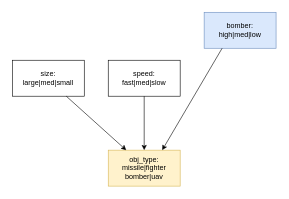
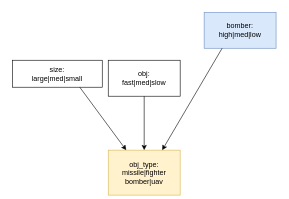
node "size: large|med|small": size 72x36 -> 90x27
node "speed: fast|med|slow": label "speed: fast|med|slow" -> "obj: fast|med|slow"
node "obj_type: missile|fighter bomber|uav": size 72x36 -> 72x45
